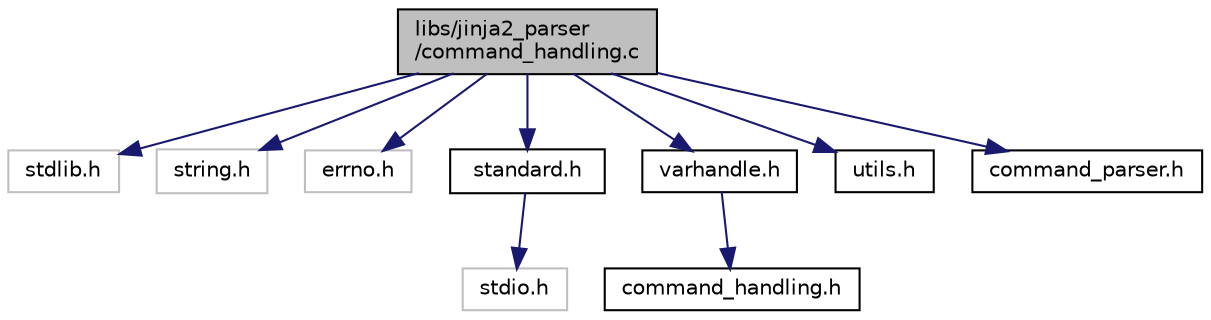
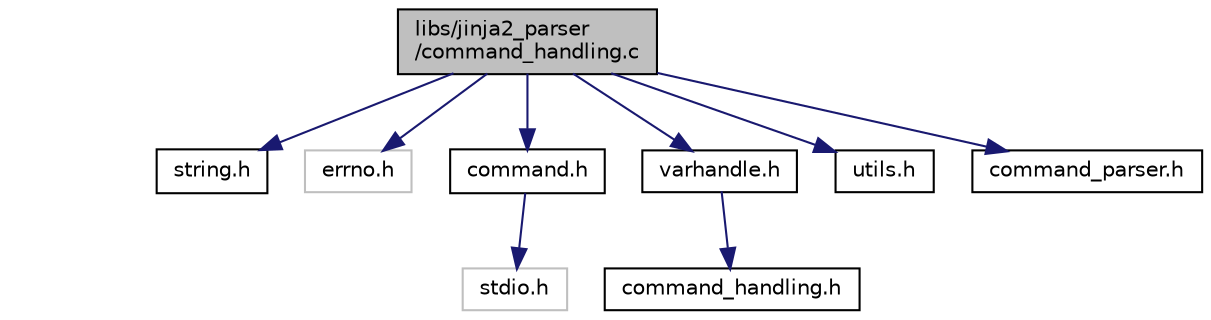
node "stdlib.h": removed
node "string.h": color grey75 -> black
node "standard.h": label "standard.h" -> "command.h"
